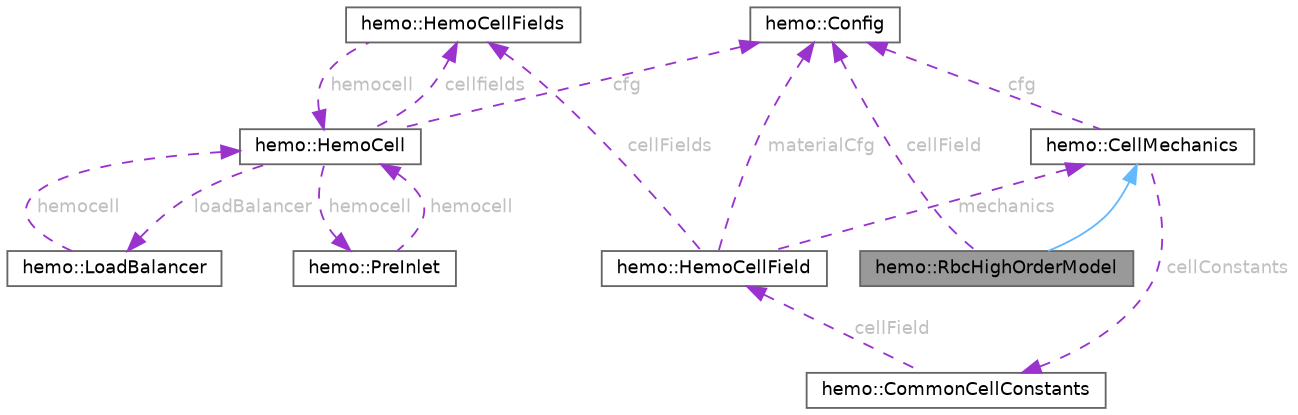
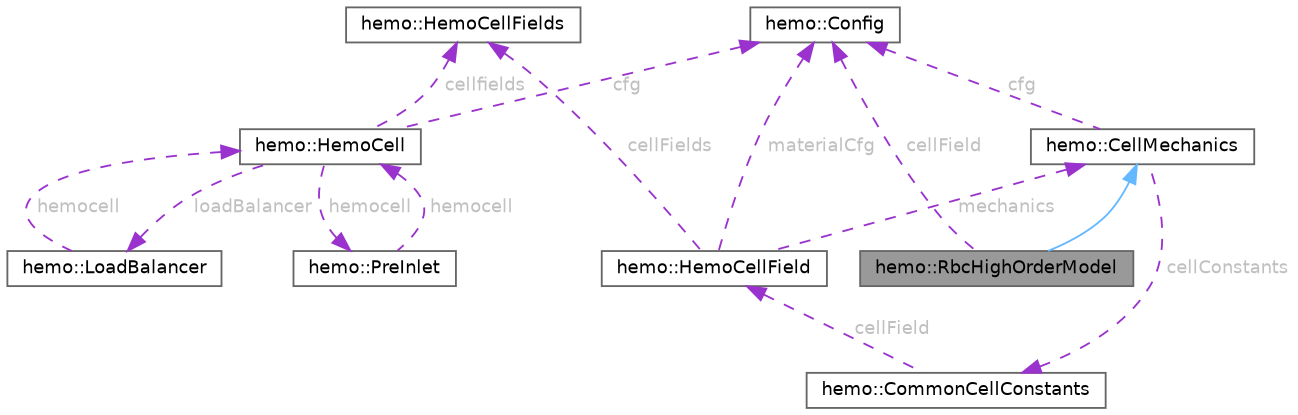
edge "hemo::HemoCellFields" -> "hemo::HemoCell": removed, label "hemocell"
